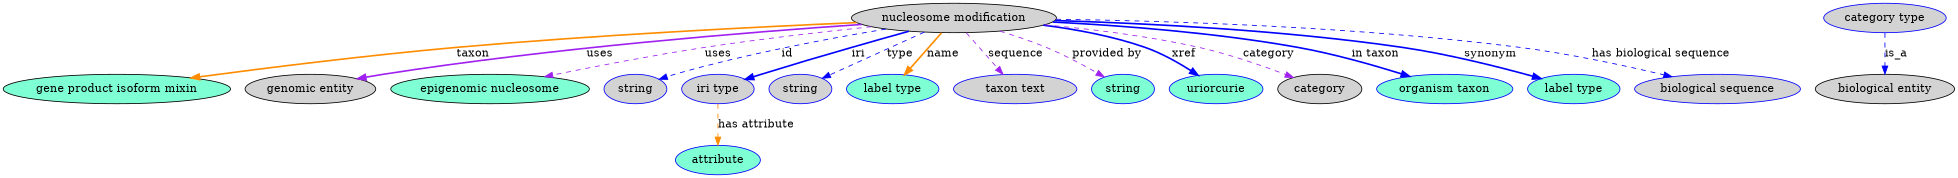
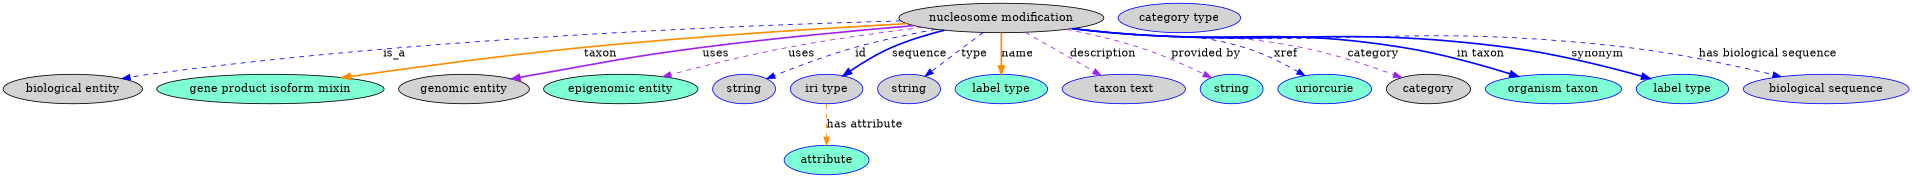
edge "nucleosome modification" -> "uriorcurie": style bold -> dashed
edge "category type" -> "biological entity": now "nucleosome modification" -> "biological entity"
edge "nucleosome modification" -> "iri type": label "iri" -> "sequence"
edge "nucleosome modification" -> "taxon text": label "sequence" -> "description"
node "epigenomic nucleosome": label "epigenomic nucleosome" -> "epigenomic entity"
